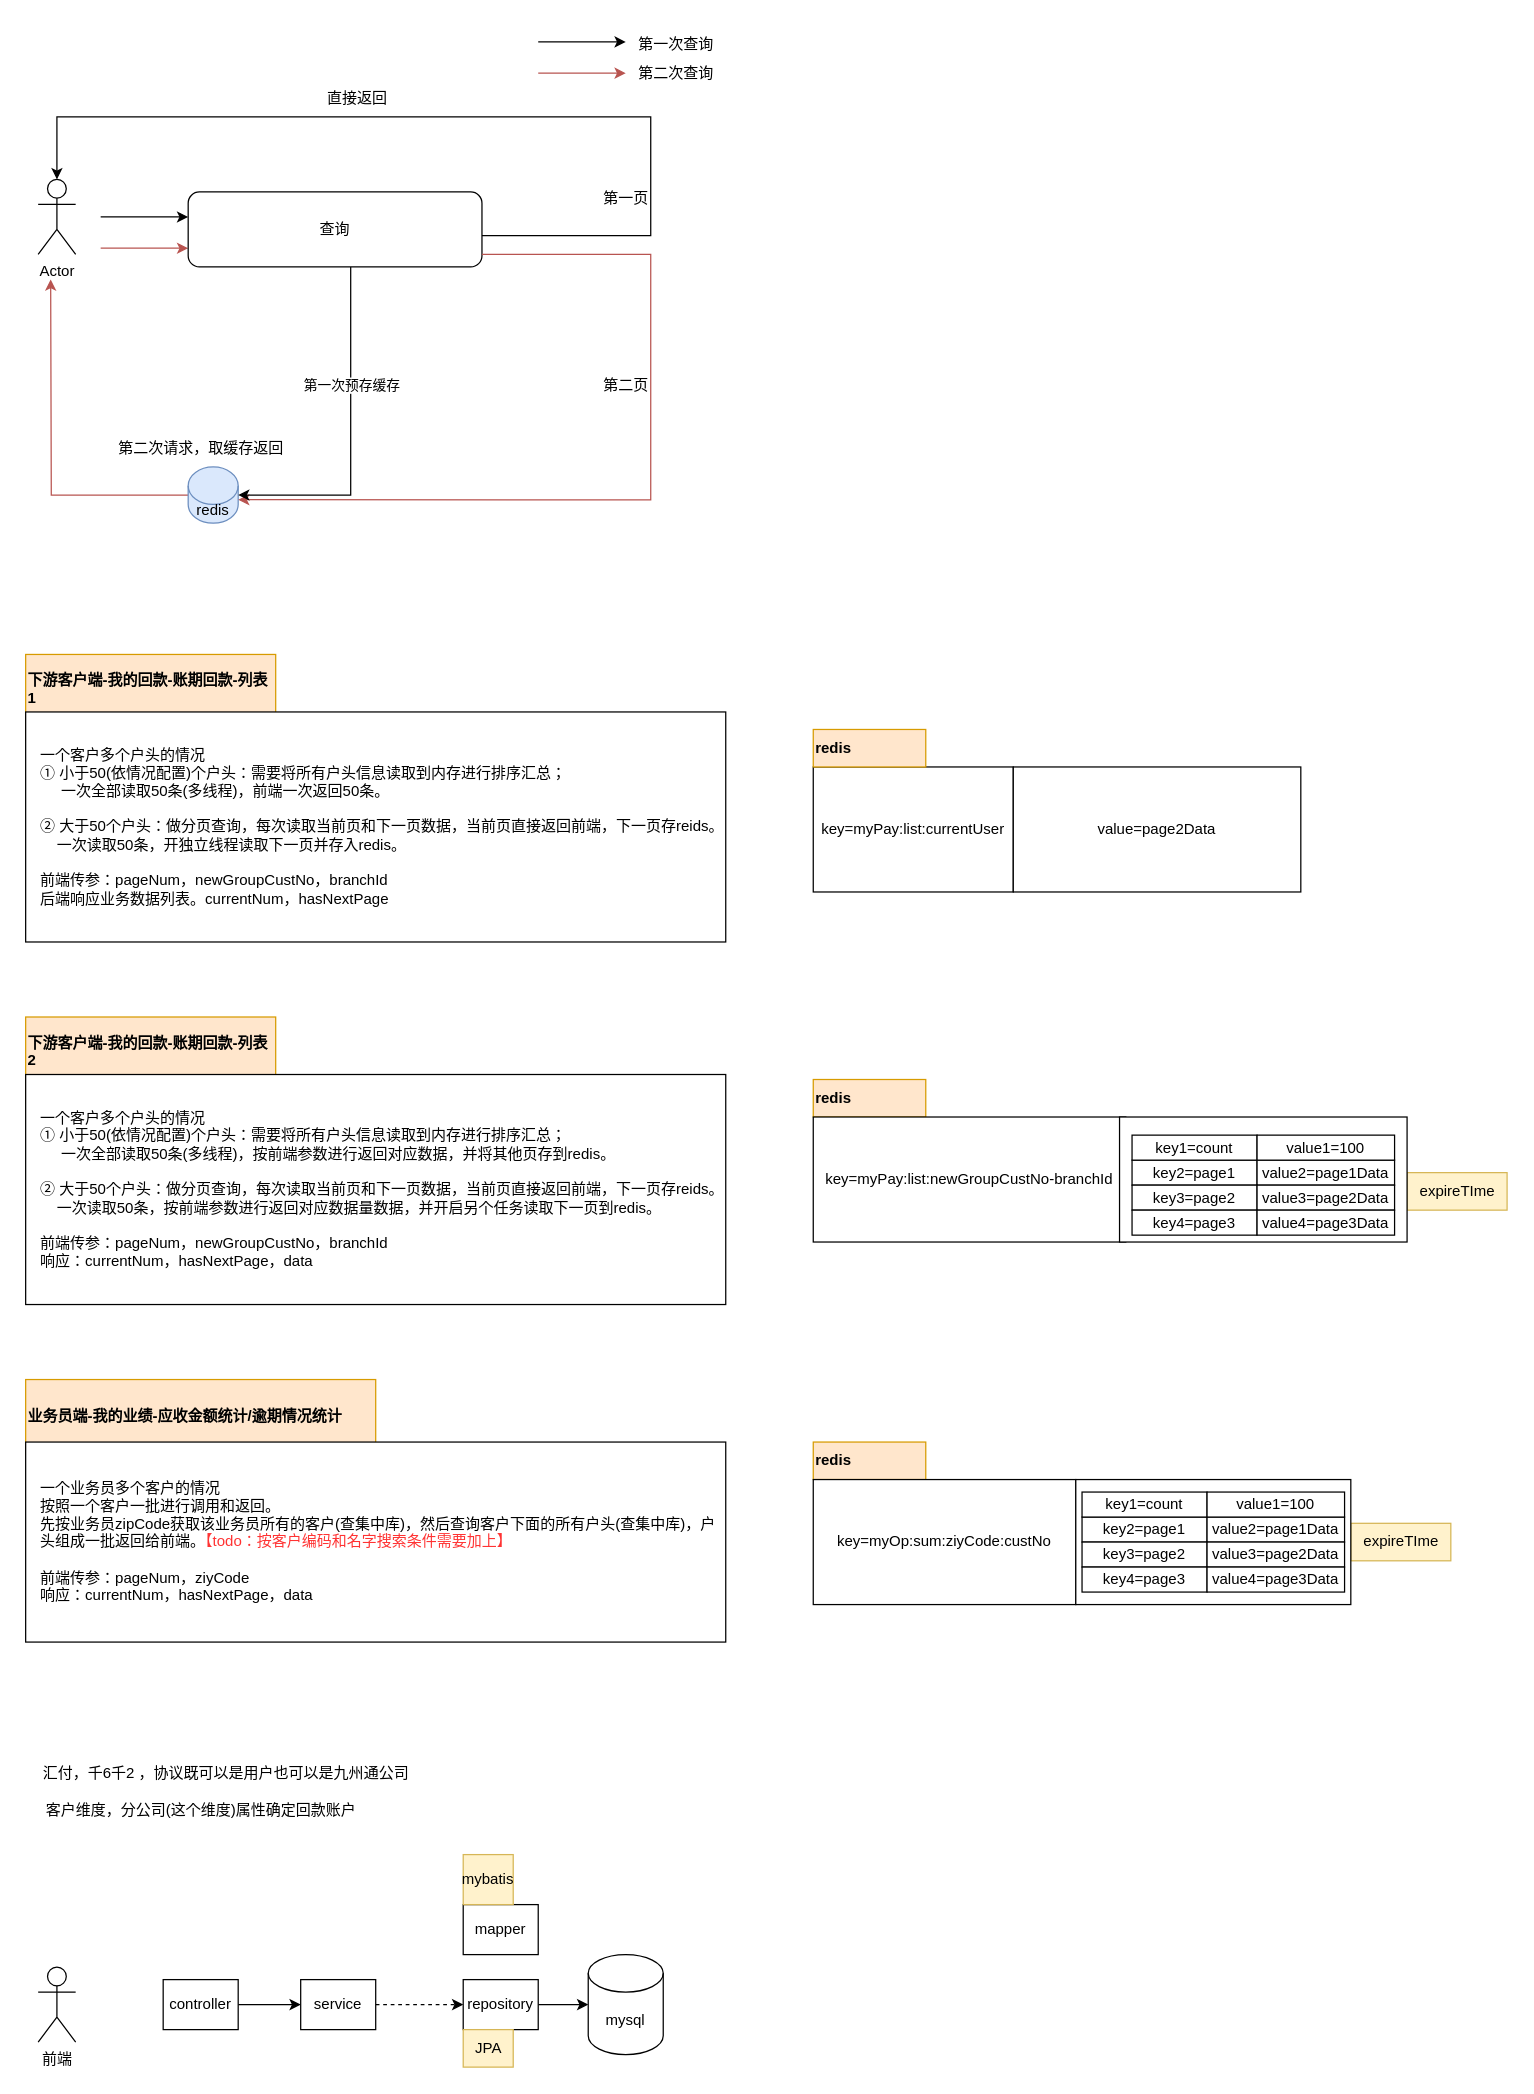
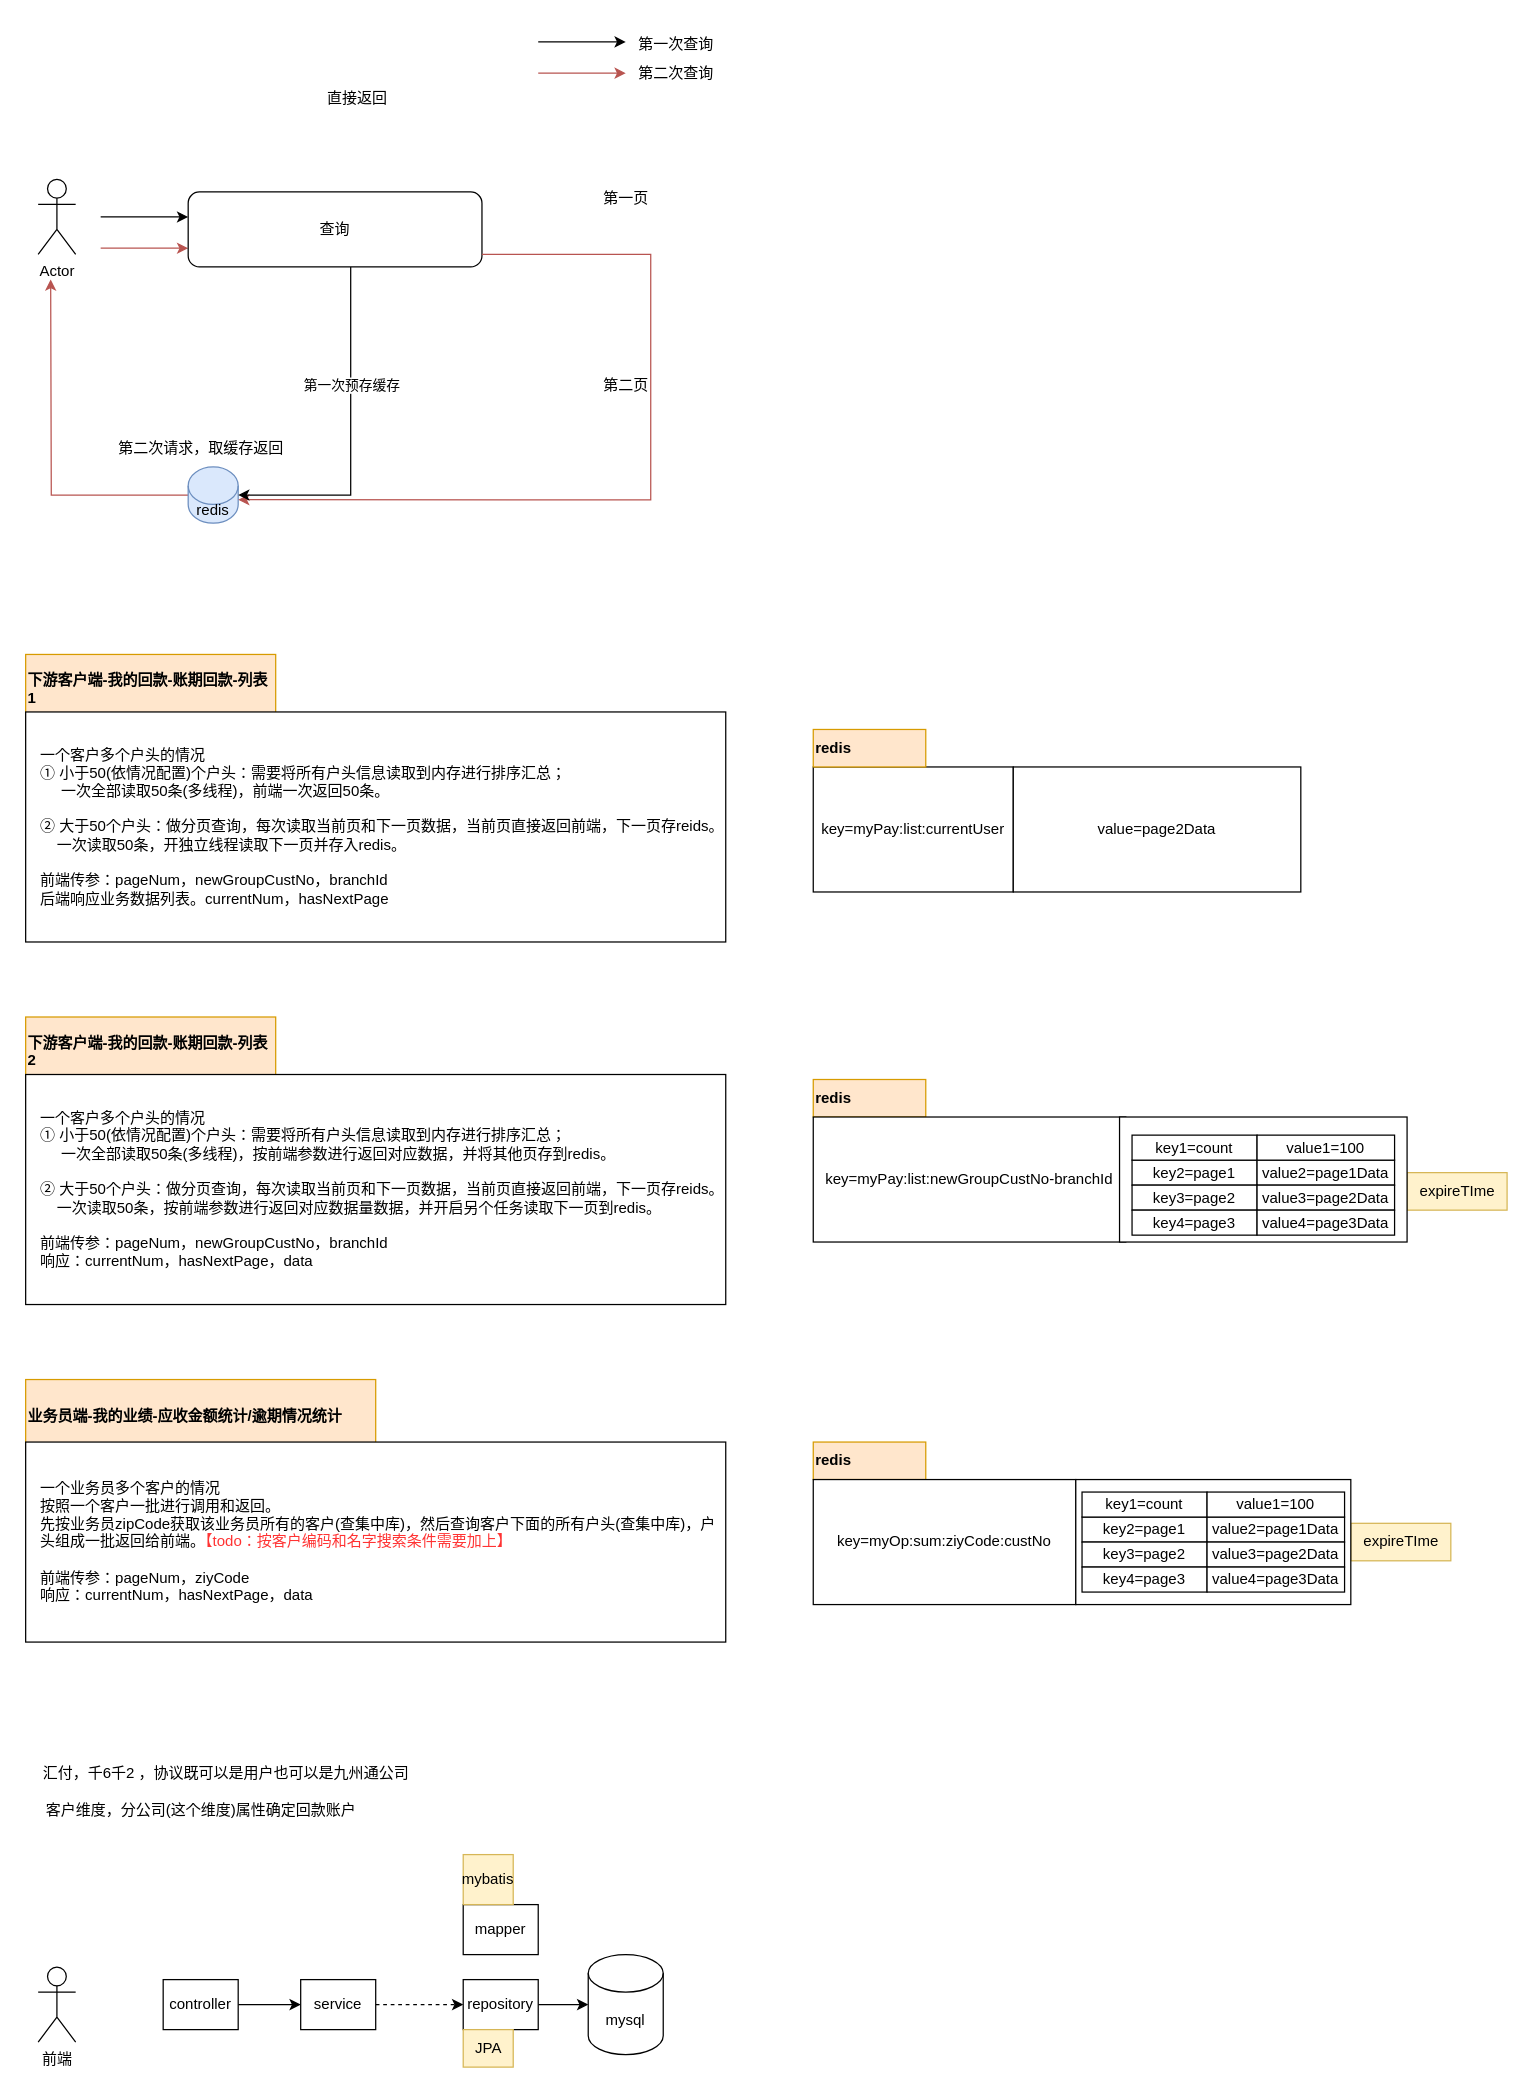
edge "查询" -> "Actor": removed
